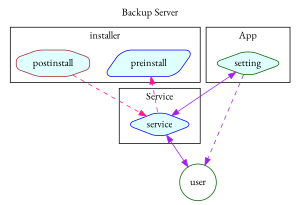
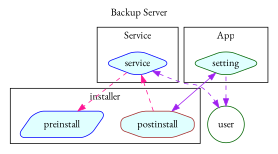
edge "setting" -- "service": now "setting" -- "postinstall"
edge "service" -- "user": style solid -> dashed
